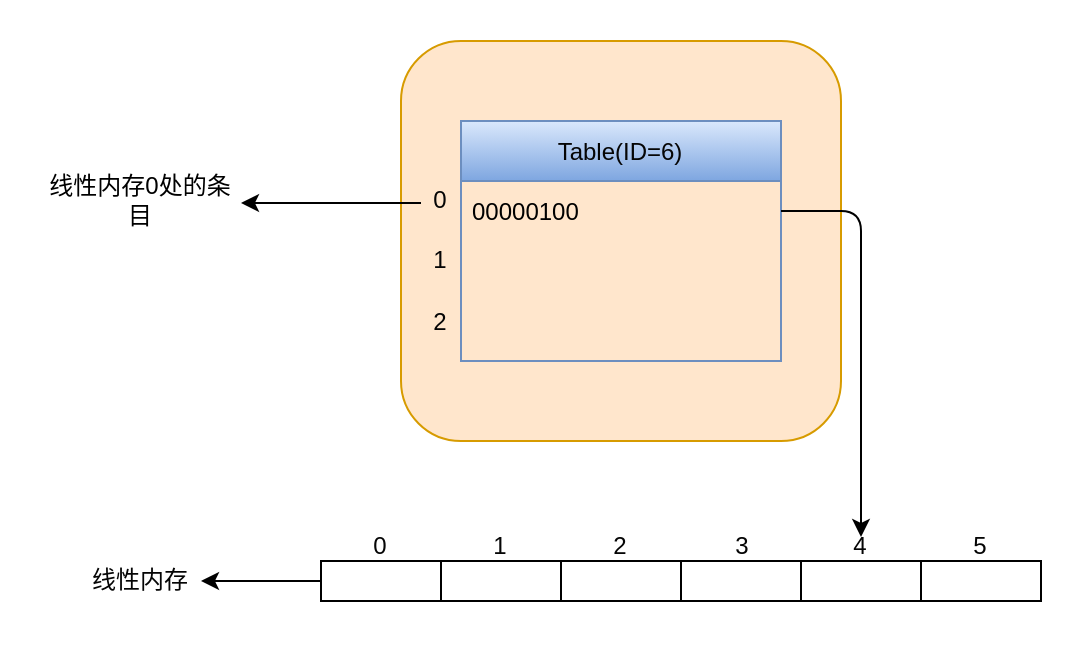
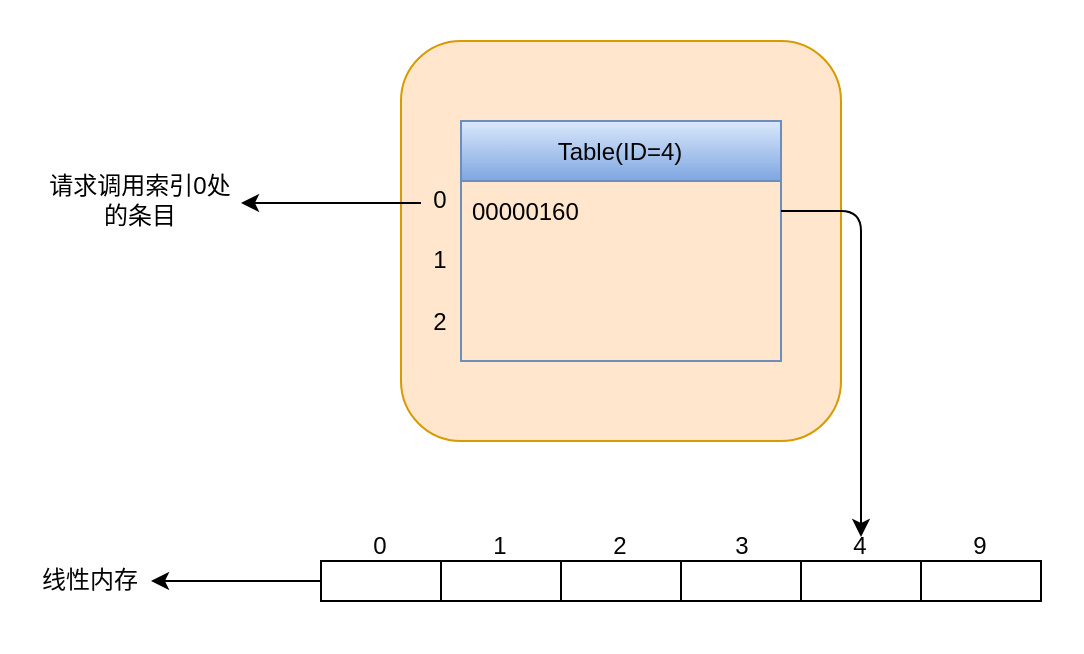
node "Table(ID=6)": label "Table(ID=6)" -> "Table(ID=4)"
node "线性内存0处的条目": label "线性内存0处的条目" -> "请求调用索引0处的条目"
node "00000100": label "00000100" -> "00000160"
node "5": label "5" -> "9"
node "线性内存": moved (141, 581) -> (91, 581)
